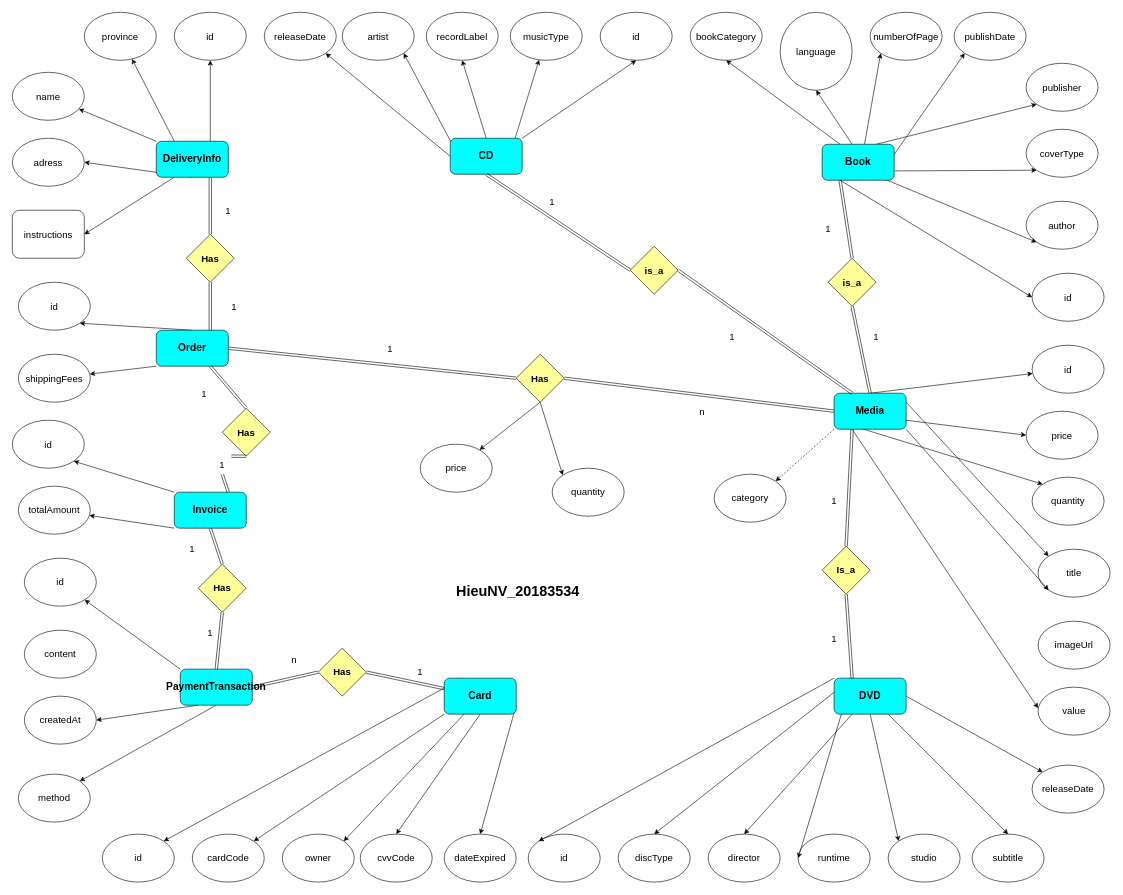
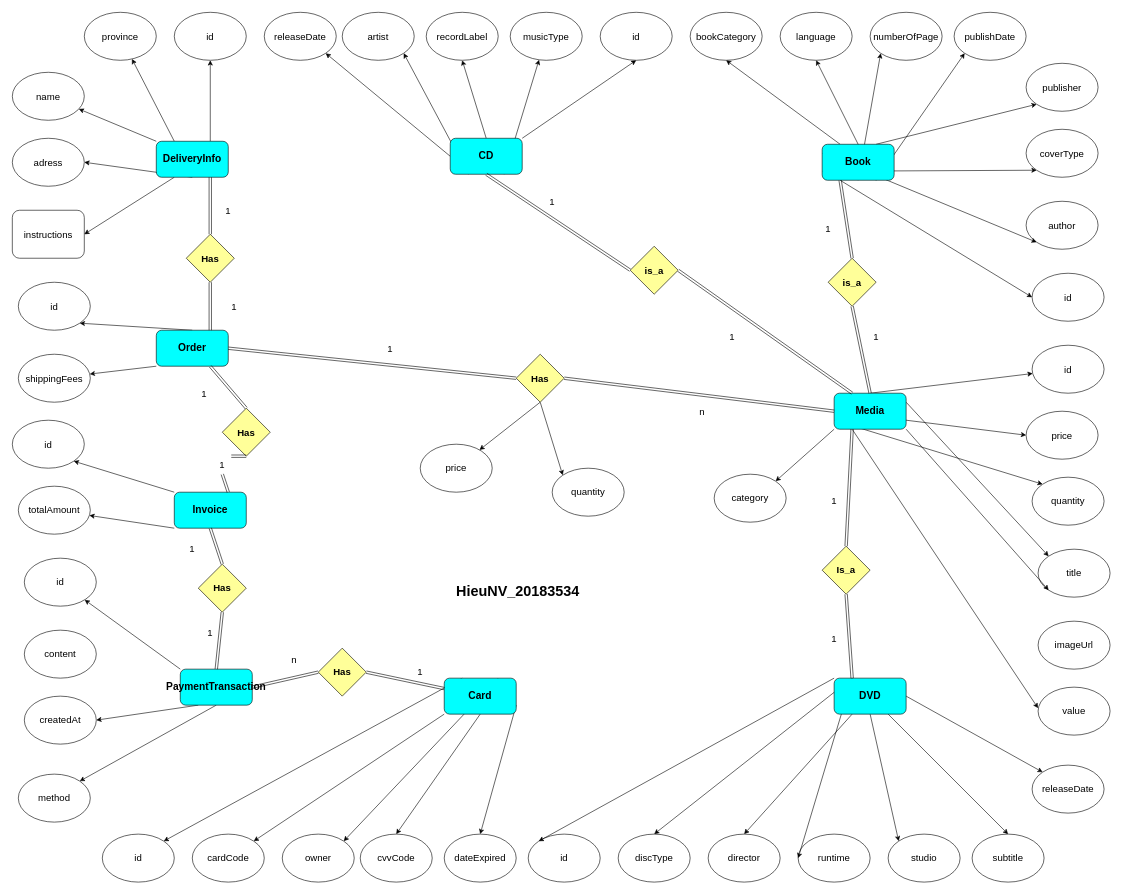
node "language": size 72x78 -> 72x48
edge "Media" -> "category": style dashed -> solid
